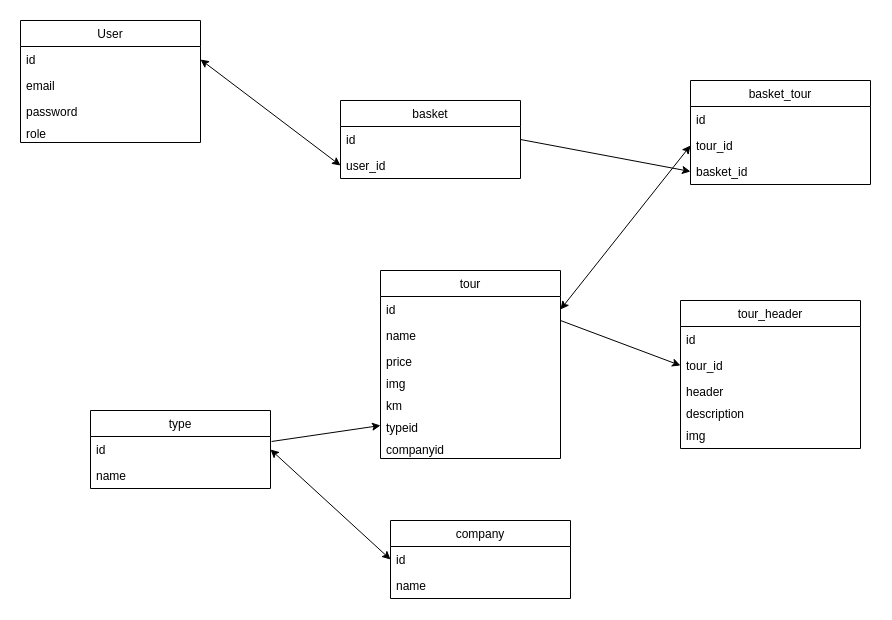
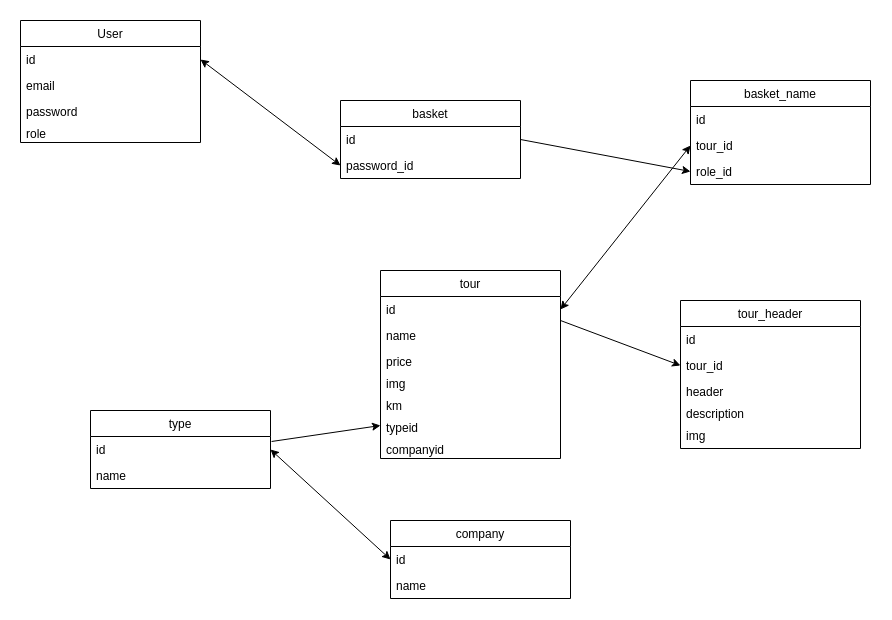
node "basket_tour": label "basket_tour" -> "basket_name"
node "user_id": label "user_id" -> "password_id"
node "basket_id": label "basket_id" -> "role_id"
